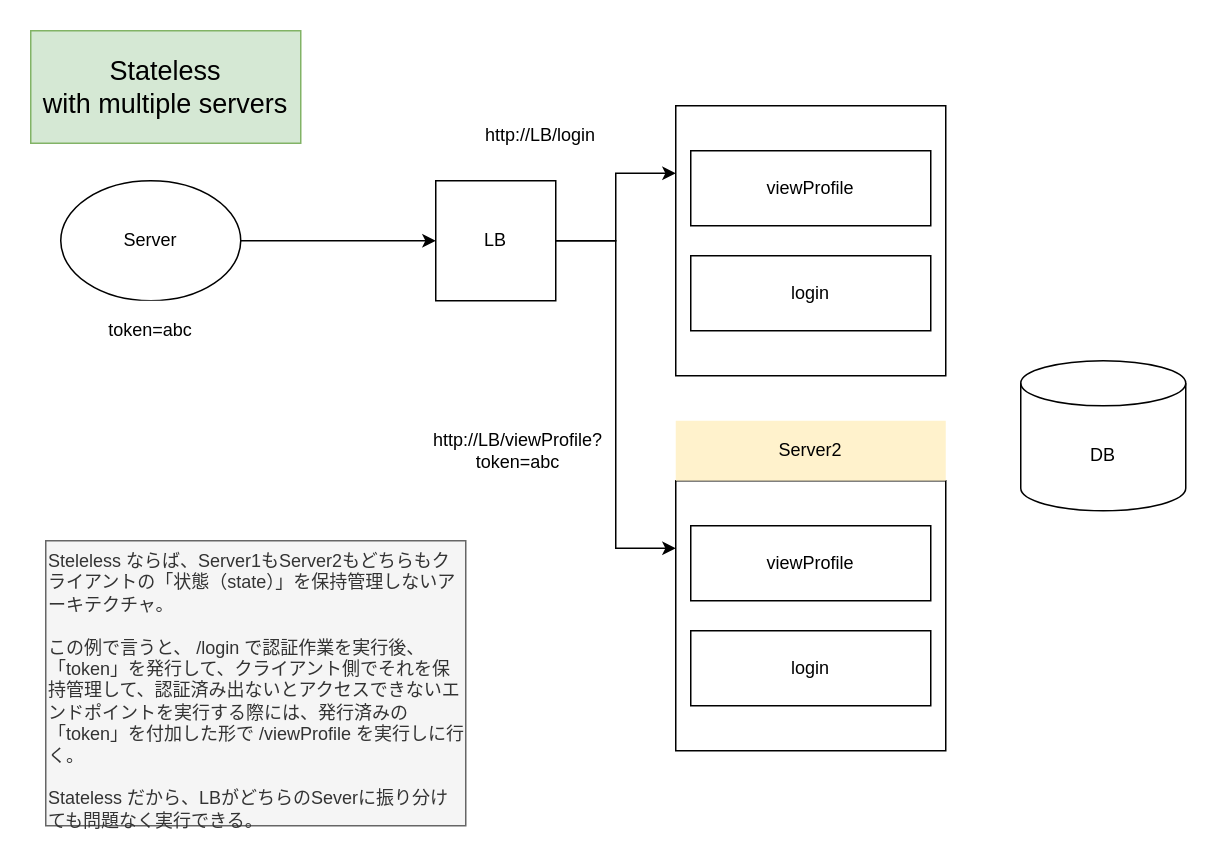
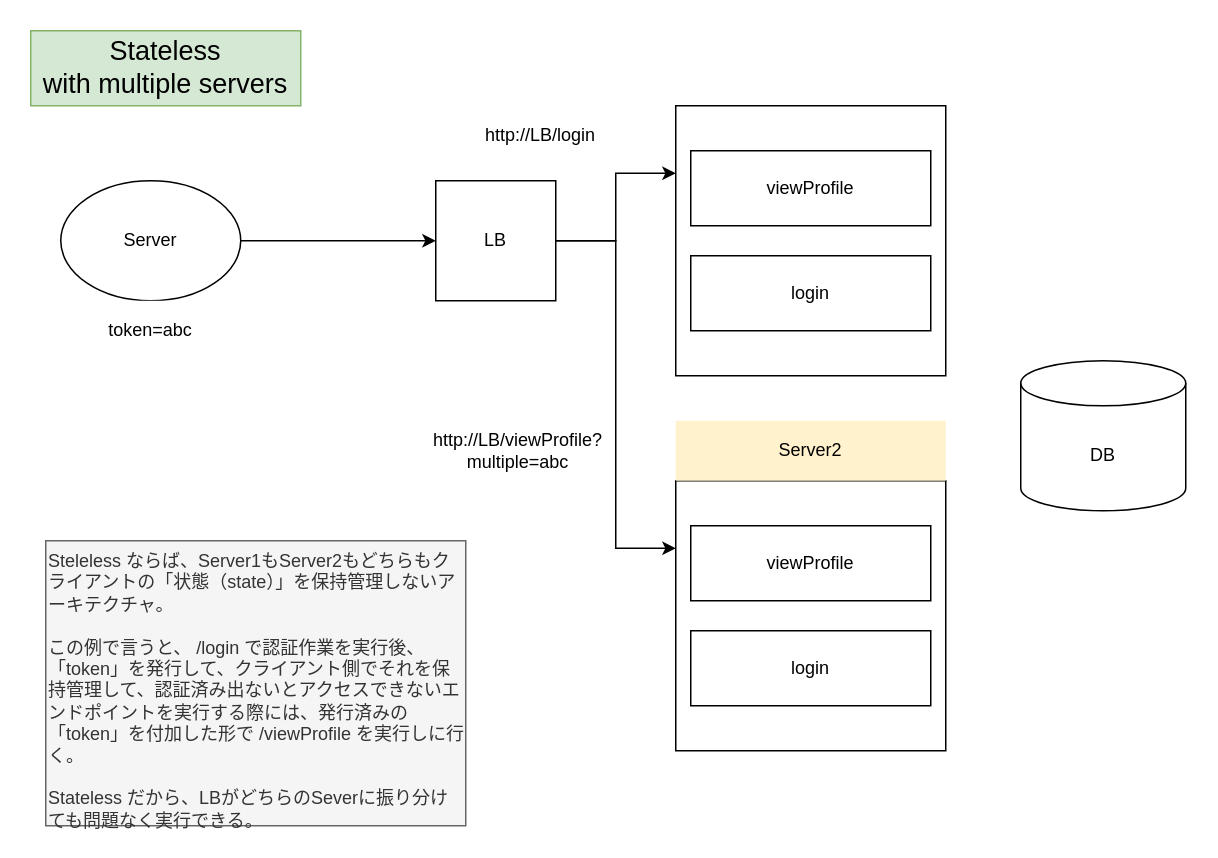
node "Stateless with multiple servers": size 270x113 -> 270x75
node "http://LB/viewProfile?token=abc": label "http://LB/viewProfile?token=abc" -> "http://LB/viewProfile?multiple=abc"
